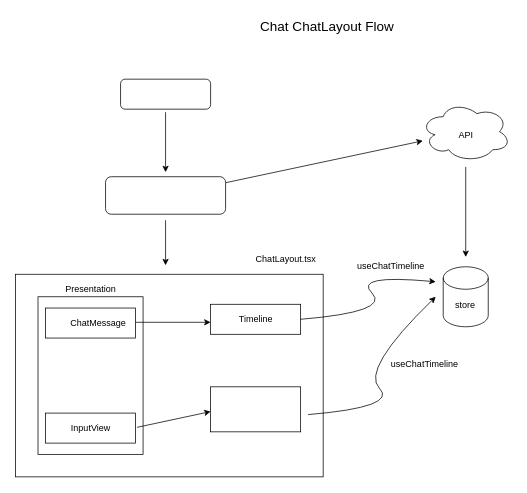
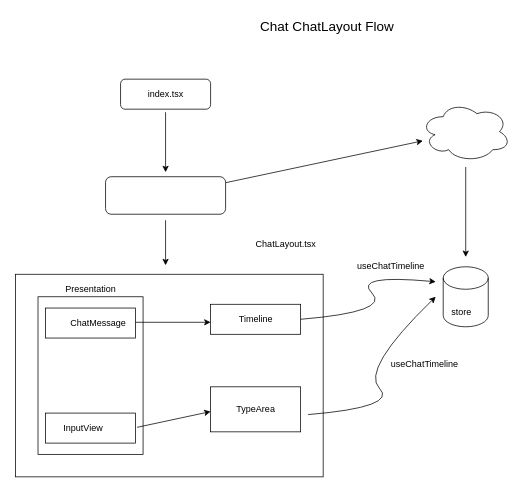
node "index.tsx": added
node "API": removed
node "ChatLayout.tsx": moved (285, 259) -> (285, 244)
node "store": moved (465, 305) -> (461, 312)
node "TypeArea": added
node "InputView": moved (90, 428) -> (83, 428)
